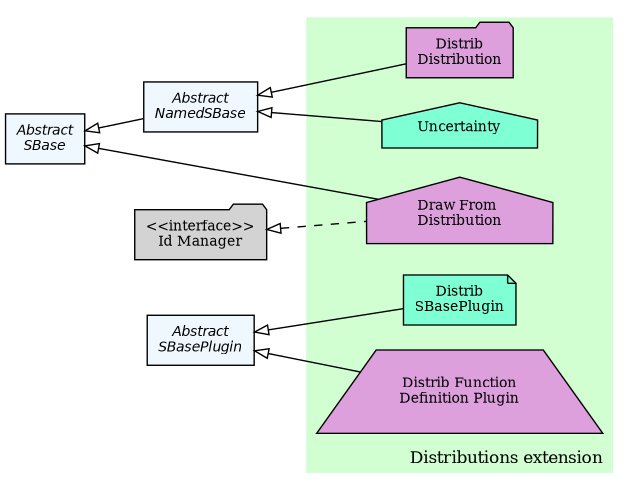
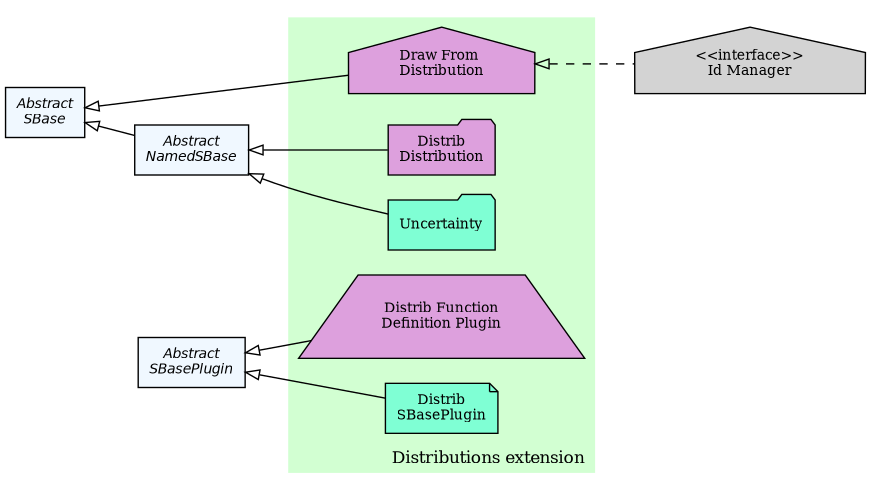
node "Uncertainty": shape house -> folder
edge "Draw From Distribution" -> "<<interface>> Id Manager": reversed
node "<<interface>> Id Manager": shape folder -> house
